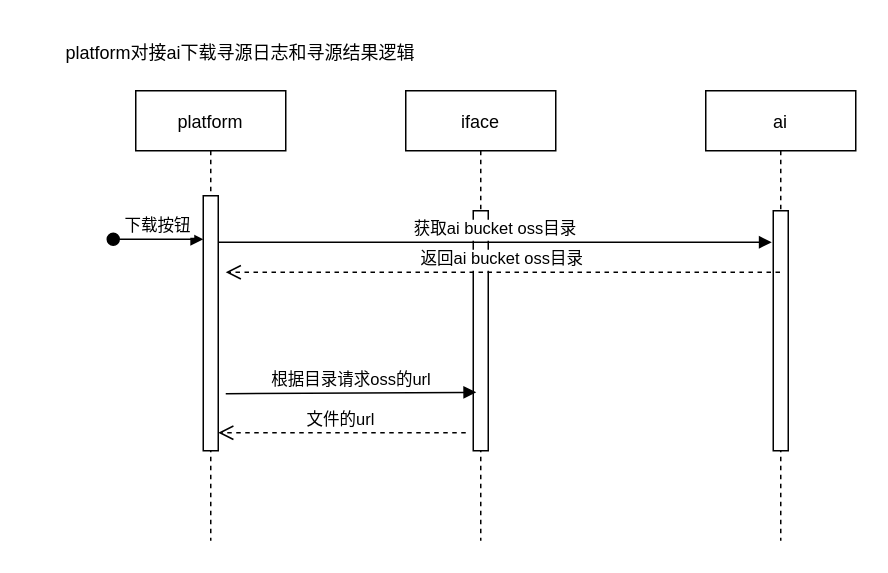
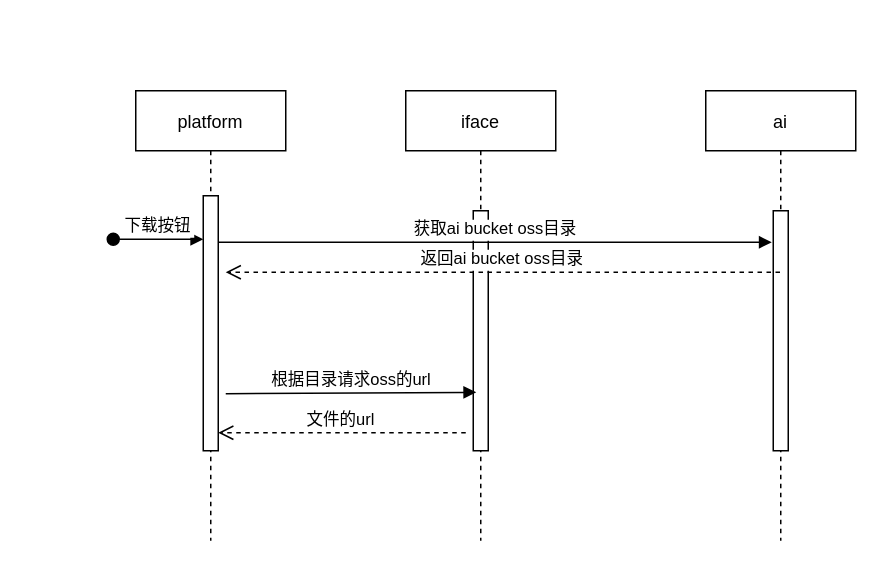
node "platform对接ai下载寻源日志和寻源结果逻辑": removed
